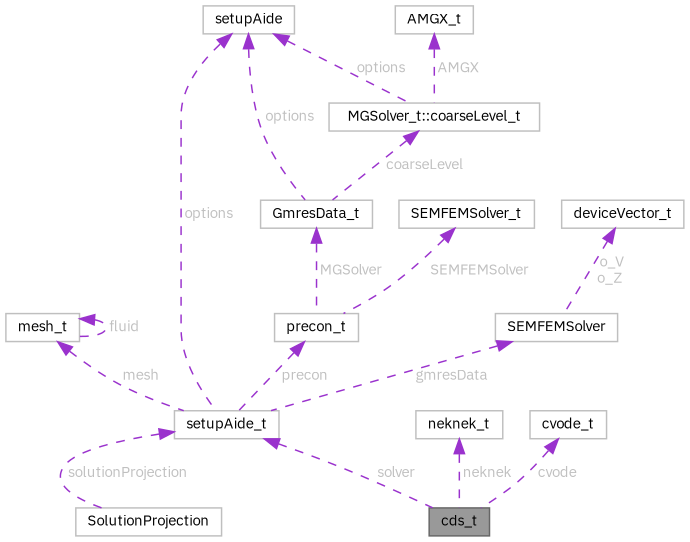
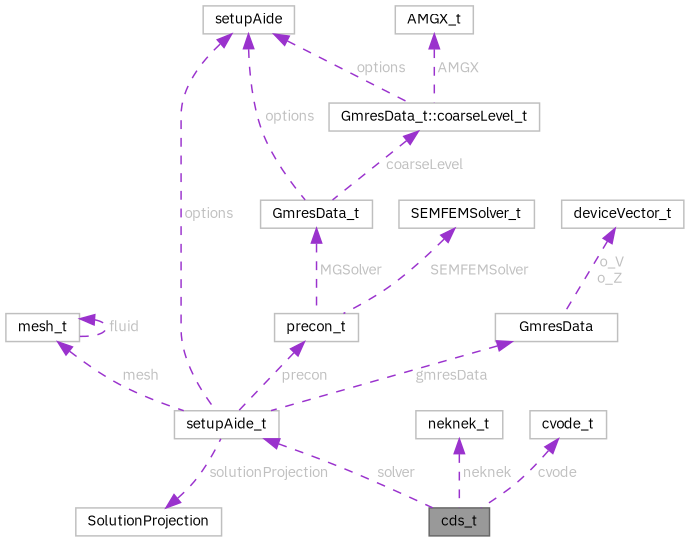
node "MGSolver_t::coarseLevel_t": label "MGSolver_t::coarseLevel_t" -> "GmresData_t::coarseLevel_t"
node "SEMFEMSolver": label "SEMFEMSolver" -> "GmresData"
edge "SolutionProjection" -> "setupAide_t": reversed
